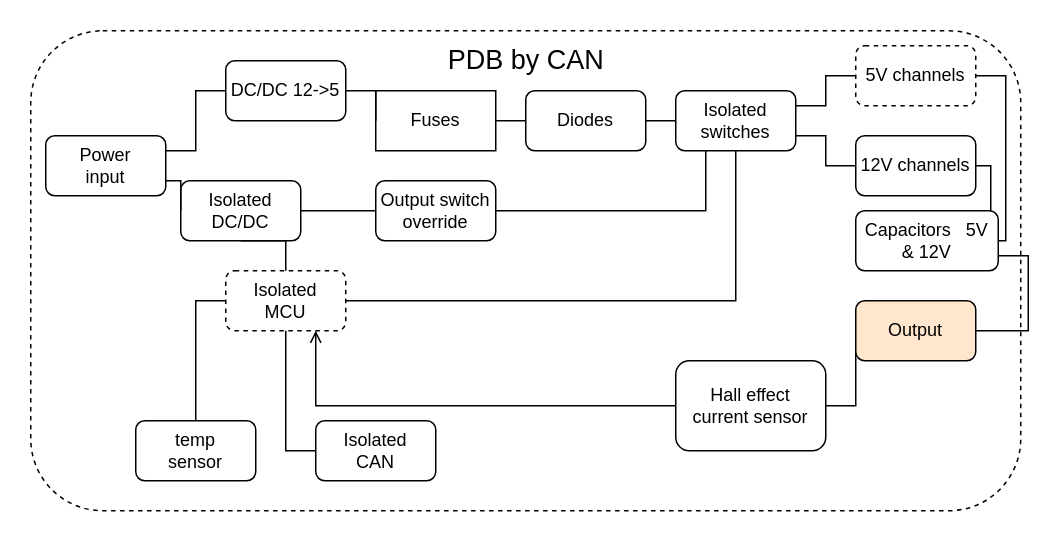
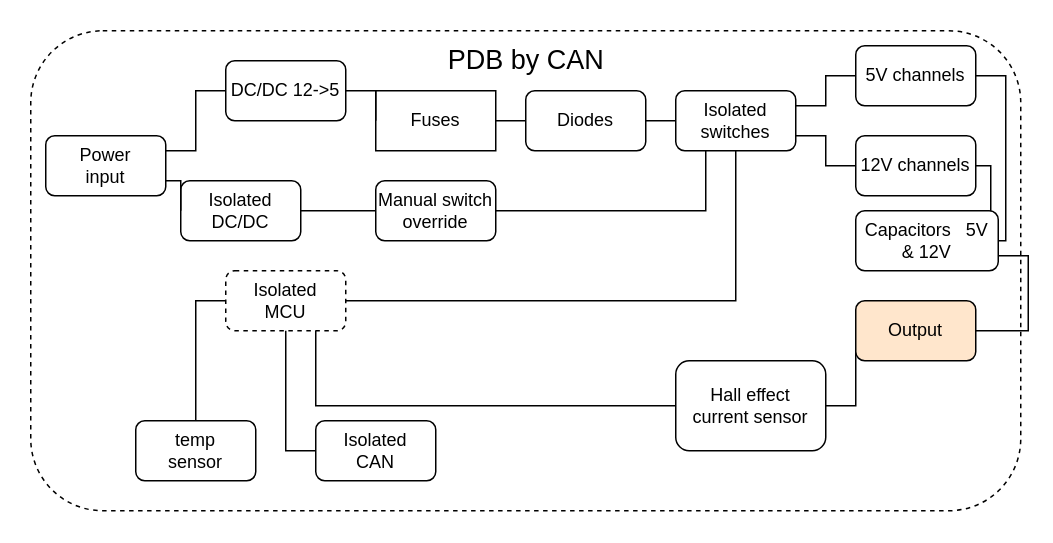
node "5V channels": style dashed -> solid
node "Output switch override": label "Output switch override" -> "Manual switch override"
edge "Isolated DC/DC" -- "Isolated MCU": removed
edge "Hall effect current sensor" -> "Isolated MCU": arrowhead open -> none
